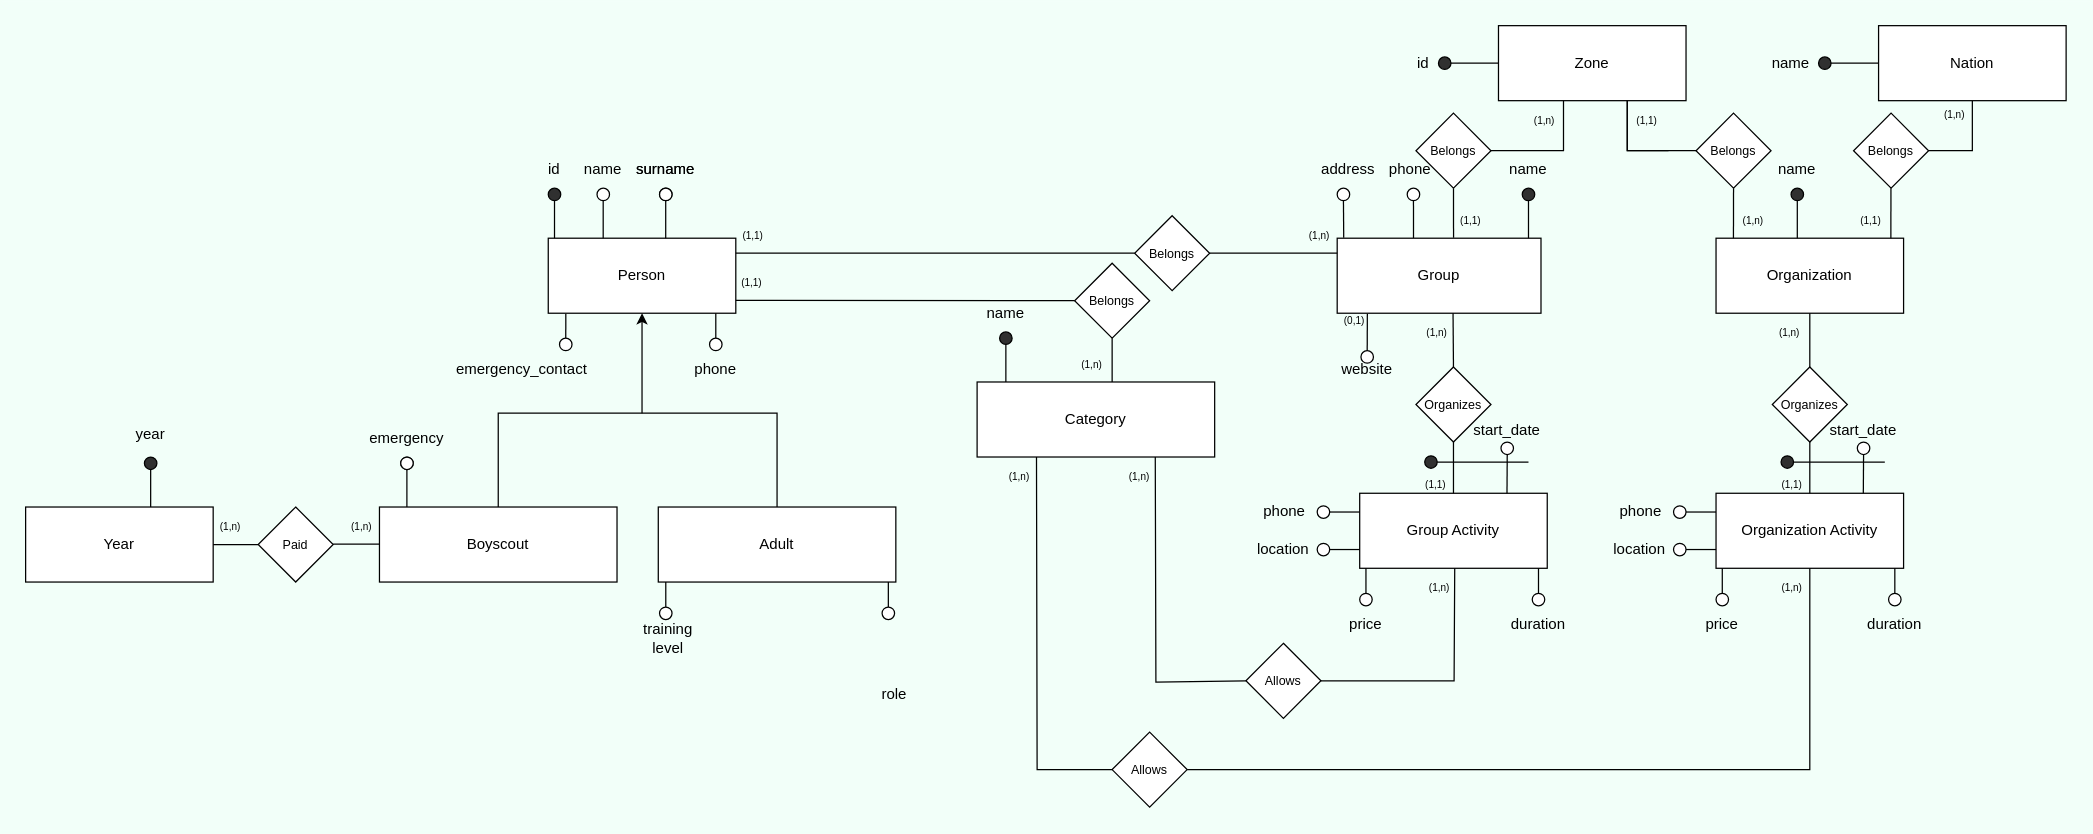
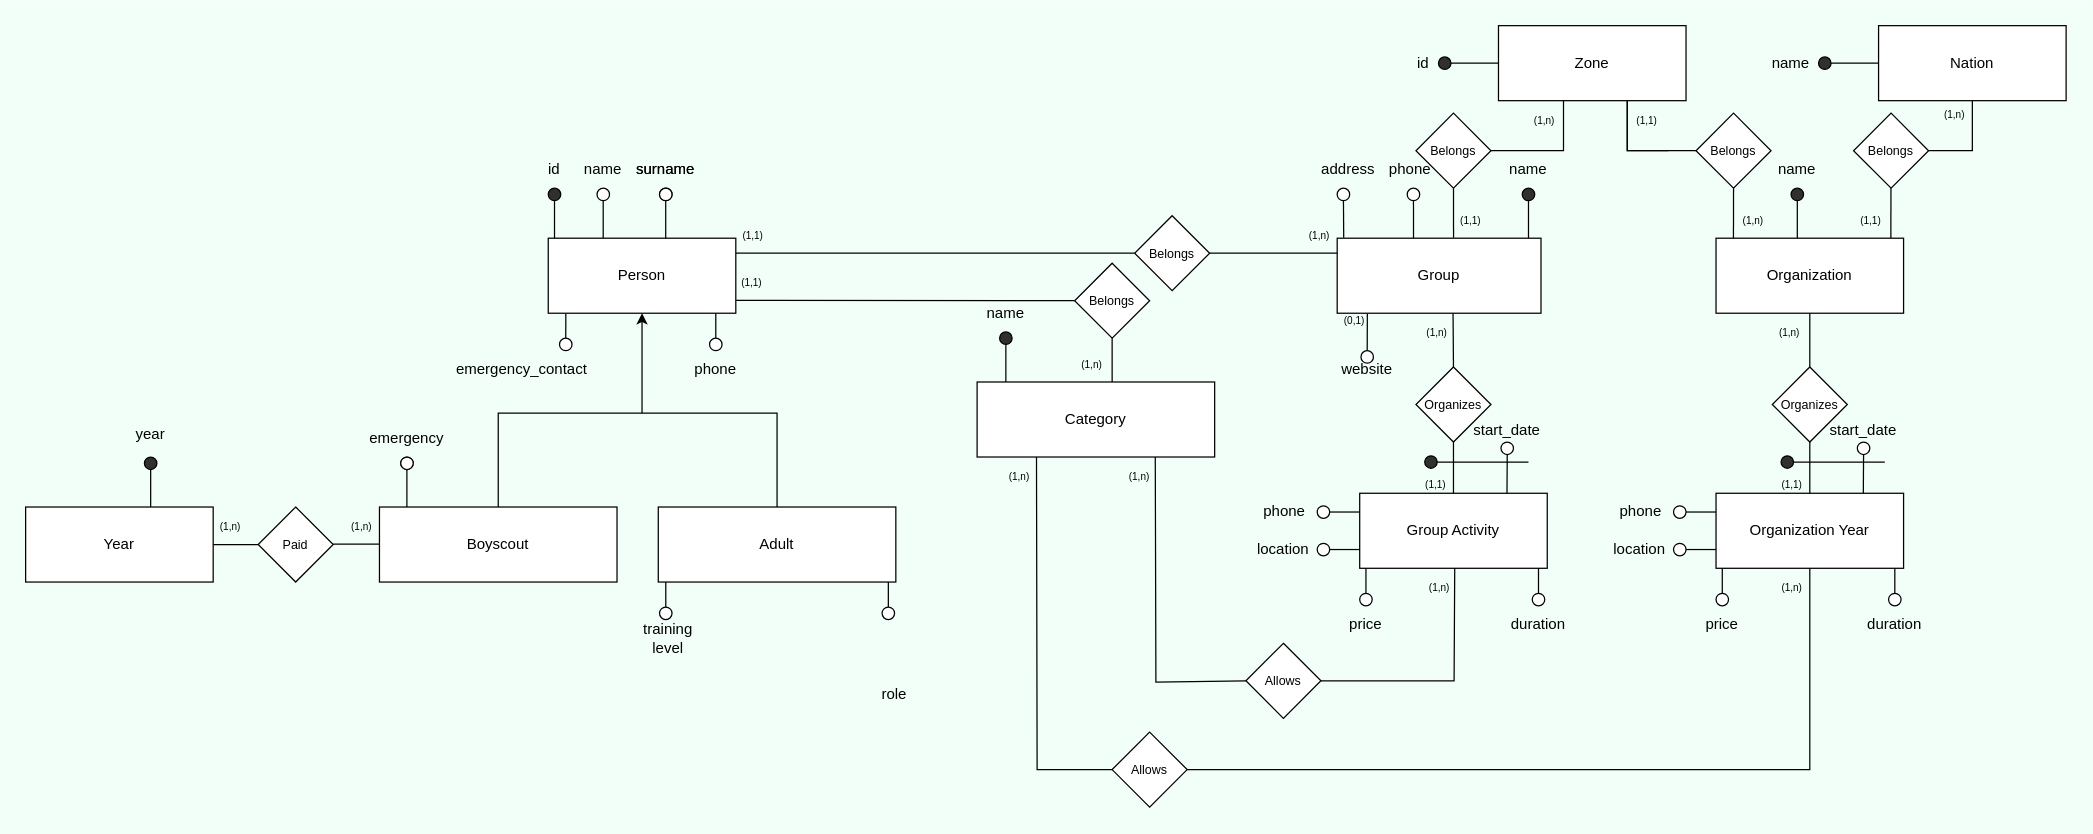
node "Organization Activity": label "Organization Activity" -> "Organization Year"
